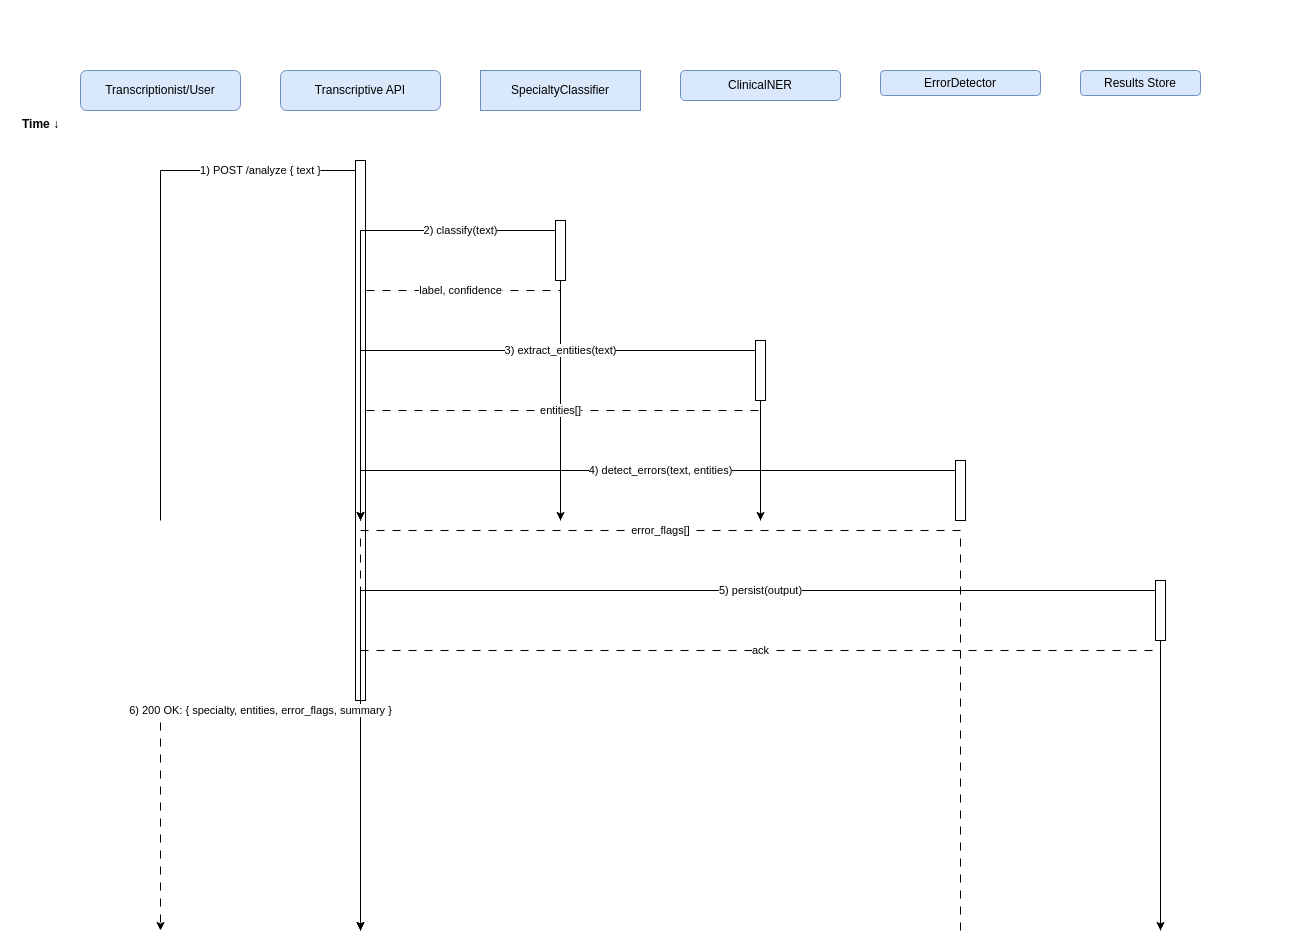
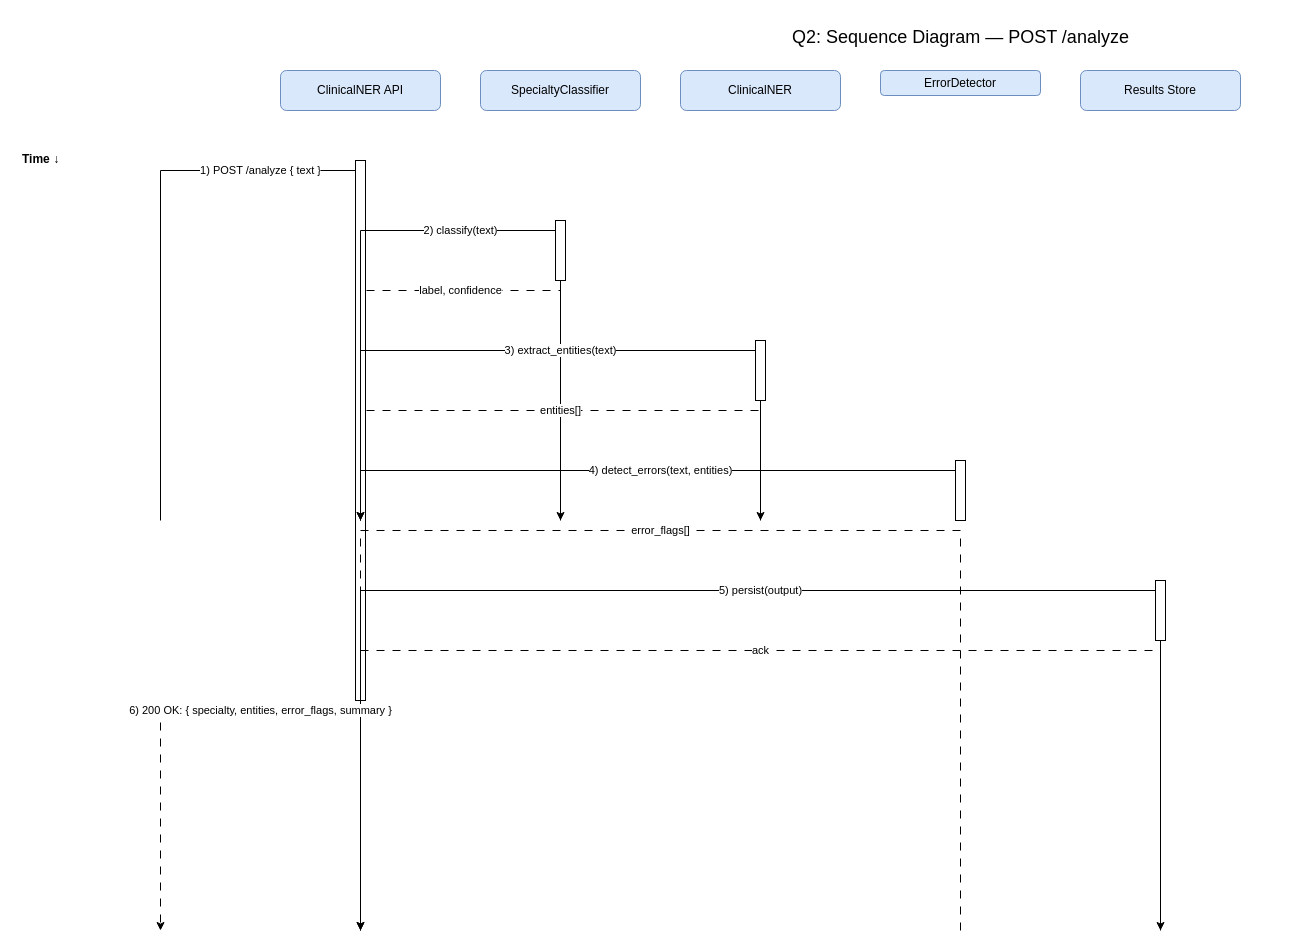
node "Q2: Sequence Diagram — POST /analyze": added
node "Results Store": size 120x25 -> 160x40
node "ClinicalNER": size 160x30 -> 160x40
node "Transcriptionist/User": removed
node "Transcriptive API": label "Transcriptive API" -> "ClinicalNER API"
node "SpecialtyClassifier": shape rectangle -> rounded rectangle
node "Time ↓": moved (51, 121) -> (51, 156)
